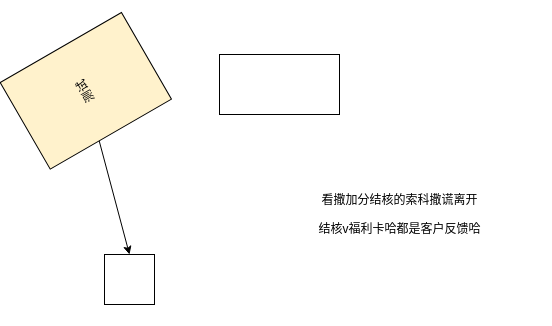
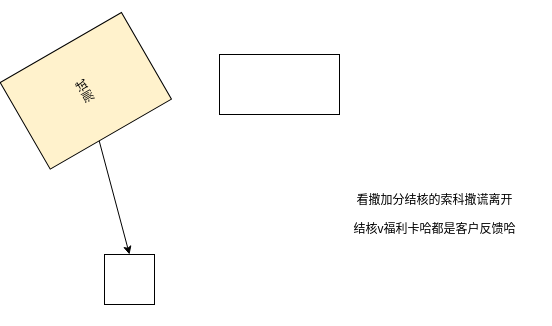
node "看撒加分结核的索科撒谎离开 结核v福利卡哈都是客户反馈哈": moved (400, 215) -> (435, 215)
